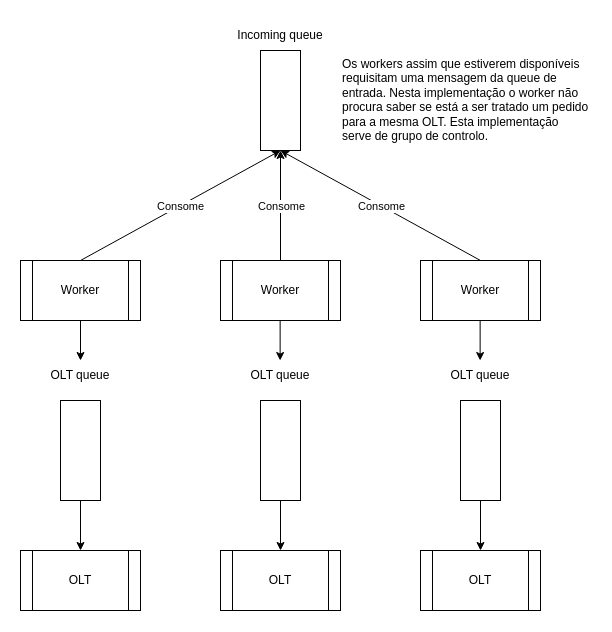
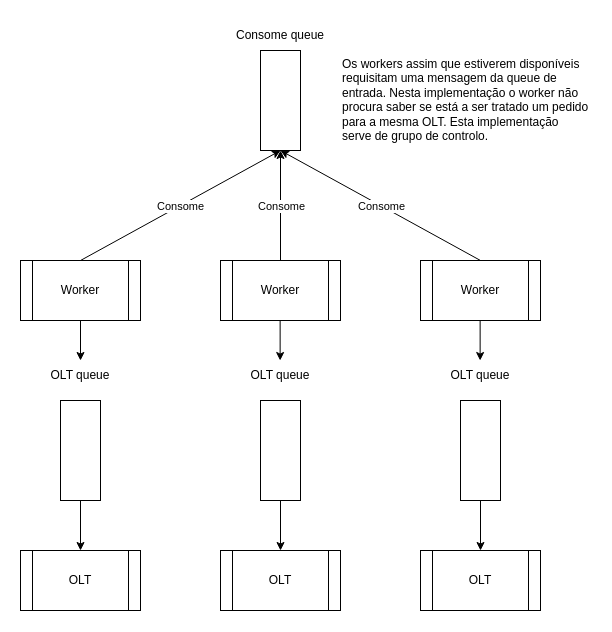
node "Incoming queue": label "Incoming queue" -> "Consome queue"
